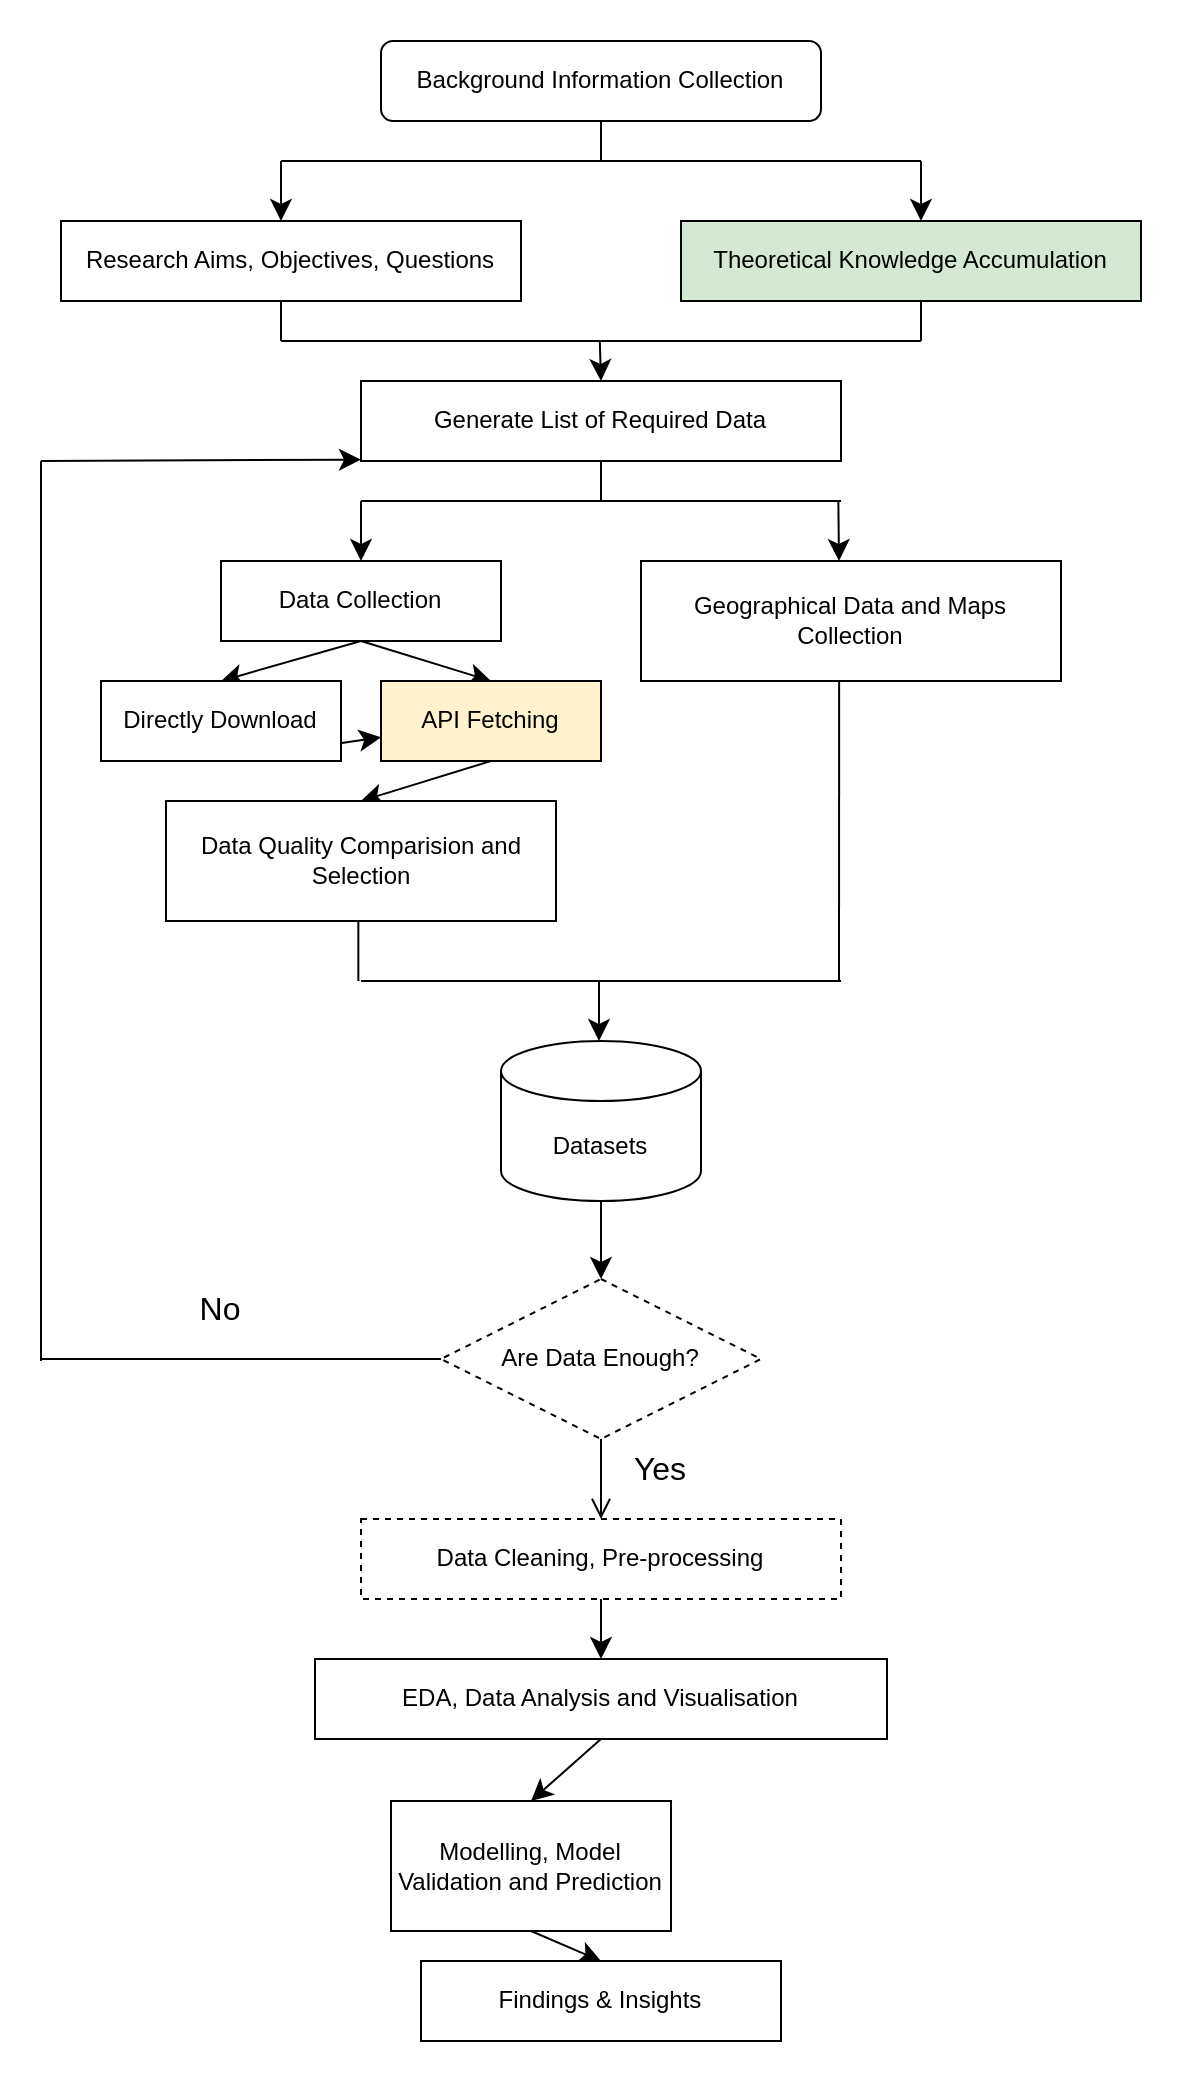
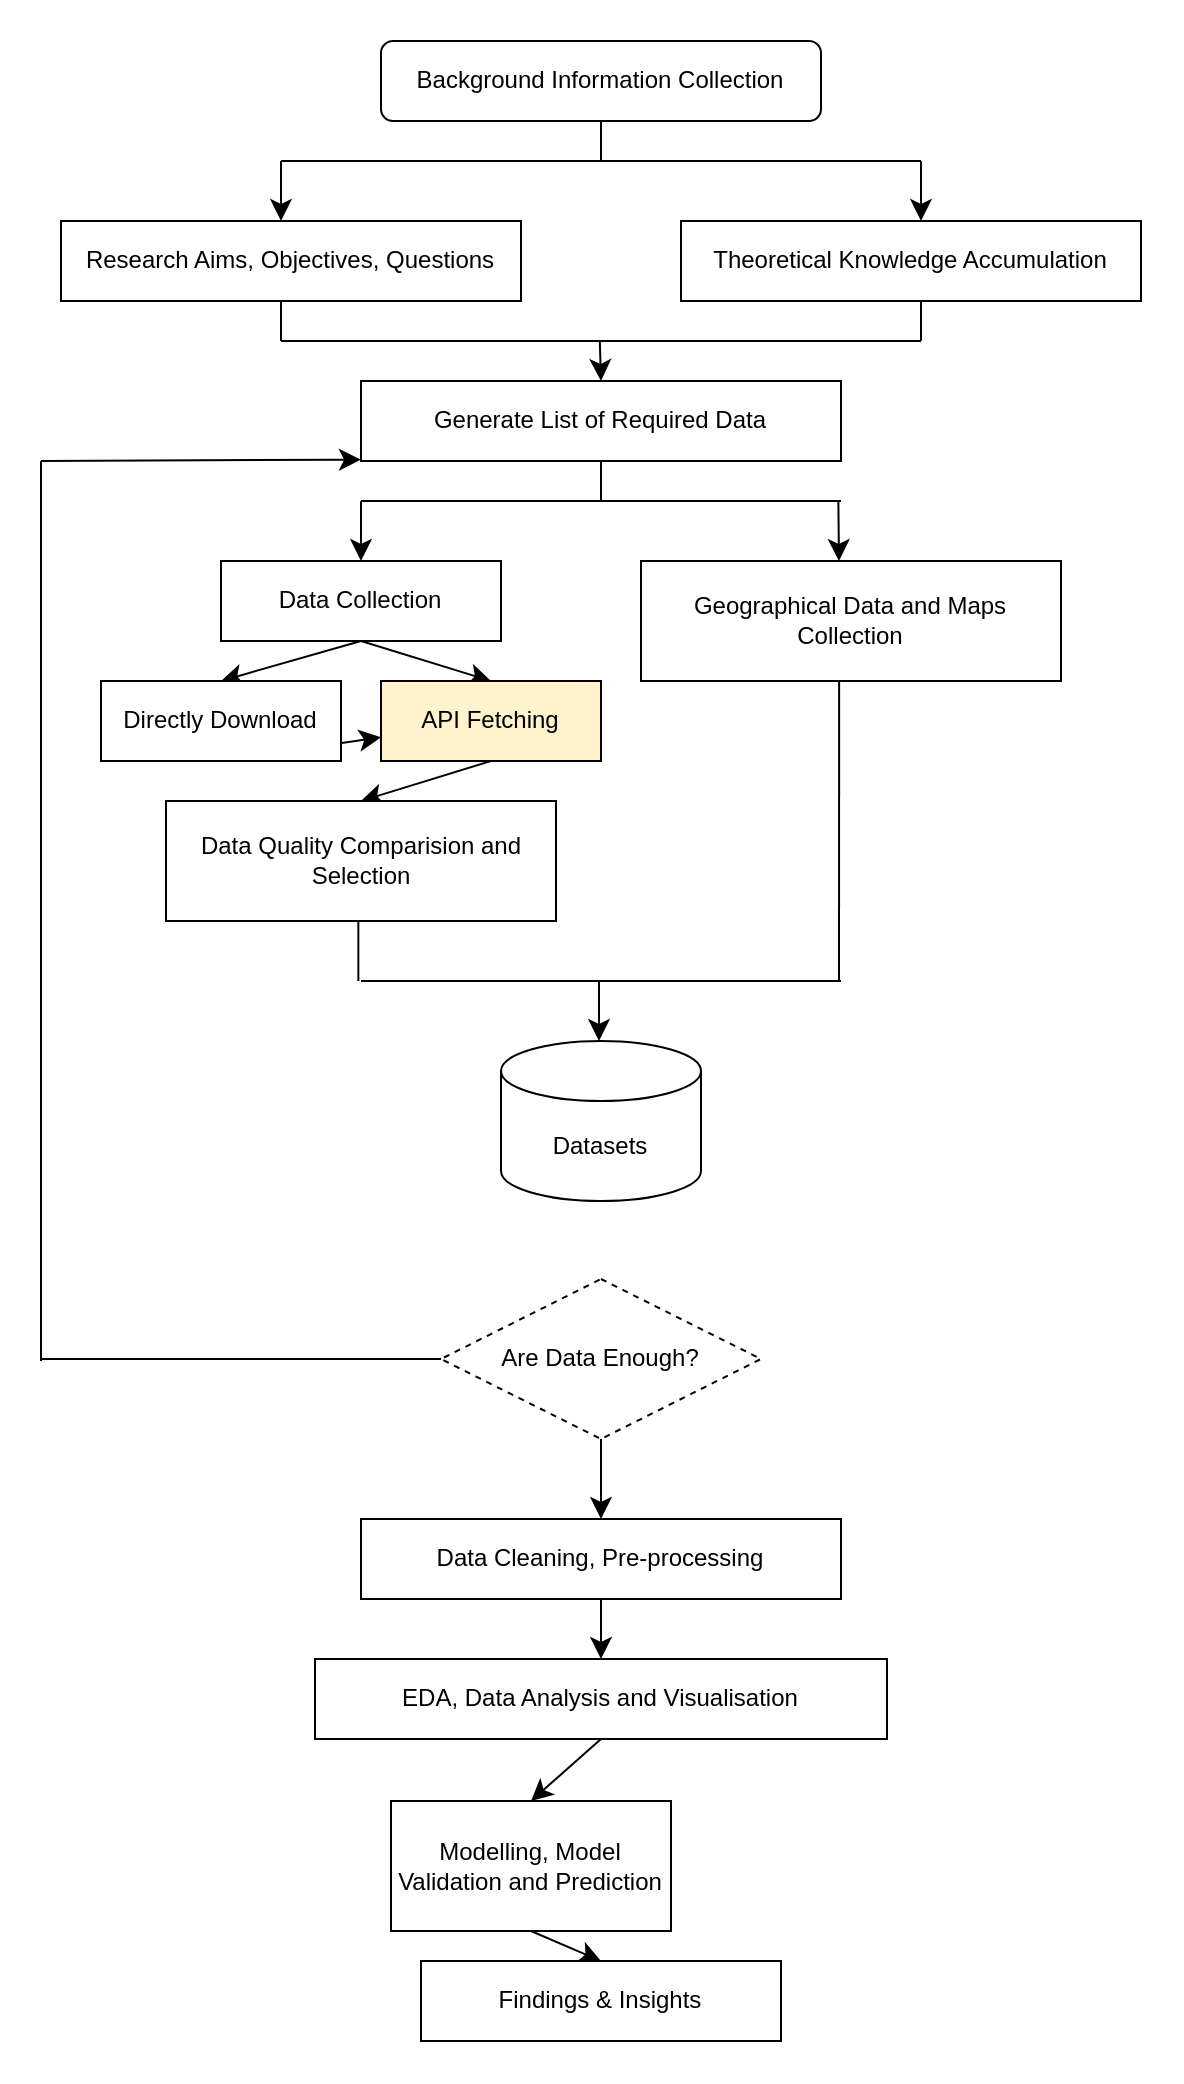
node "Theoretical Knowledge Accumulation": fillcolor #d5e8d4 -> #ffffff
edge "Datasets" -> "Are Data Enough?": removed
node "No": removed
node "Yes": removed
edge "Are Data Enough?" -> "Data Cleaning, Pre-processing": arrowhead open -> classic
node "Data Cleaning, Pre-processing": style dashed -> solid
